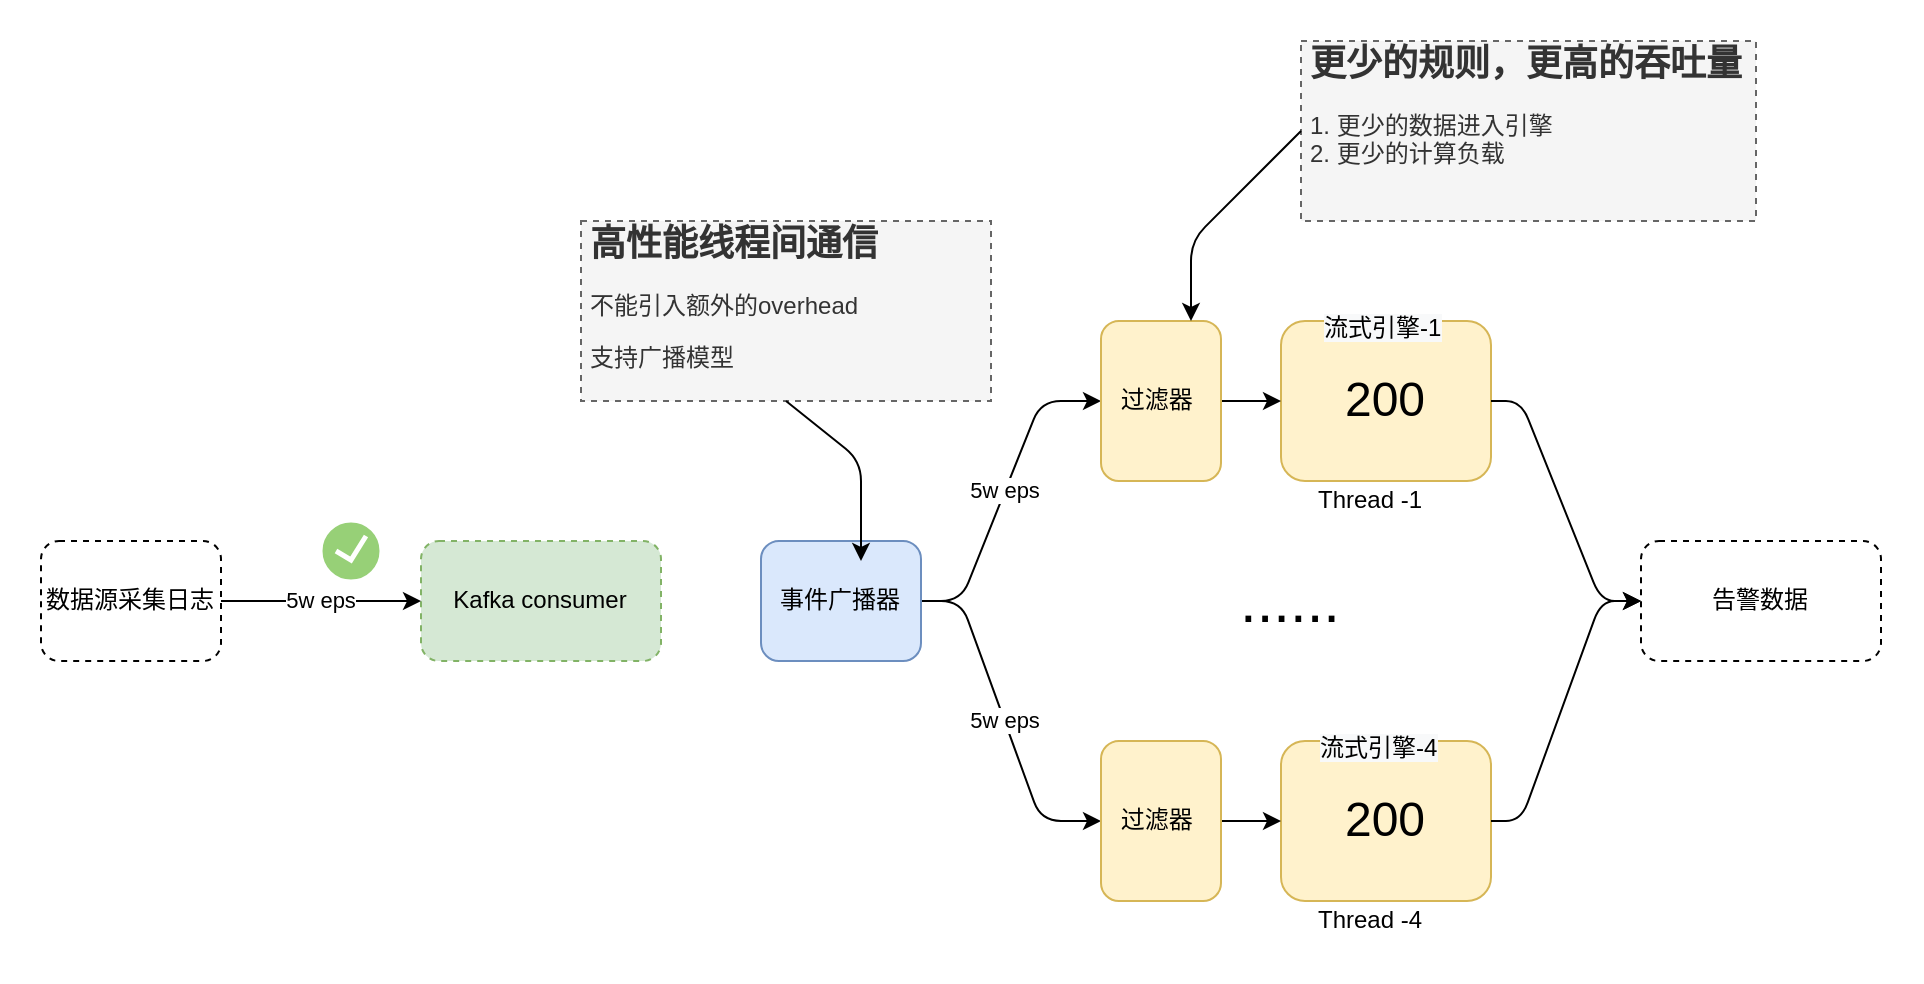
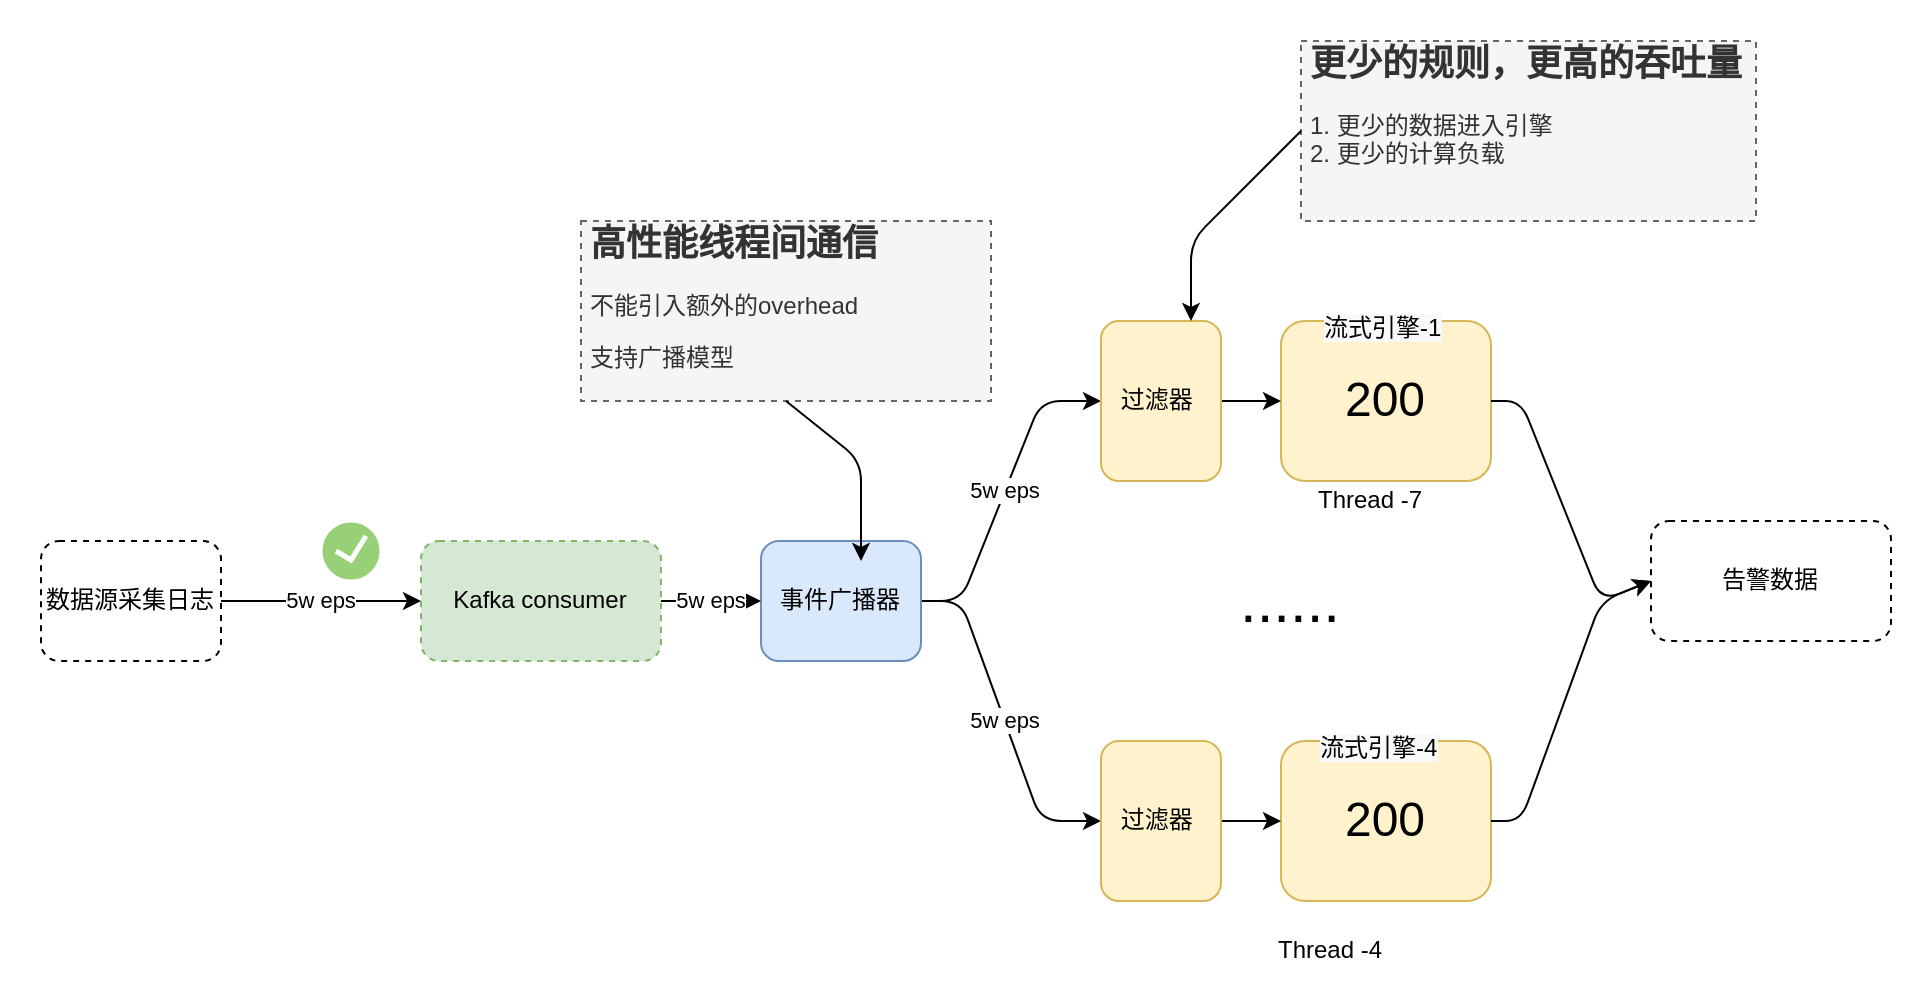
node "Thread -1": label "Thread -1" -> "Thread -7"
edge "Kafka consumer" -> "事件广播器": added, label "5w eps"
node "告警数据": moved (1761, 601) -> (1771, 581)
node "Thread -4": moved (1371, 921) -> (1331, 951)
